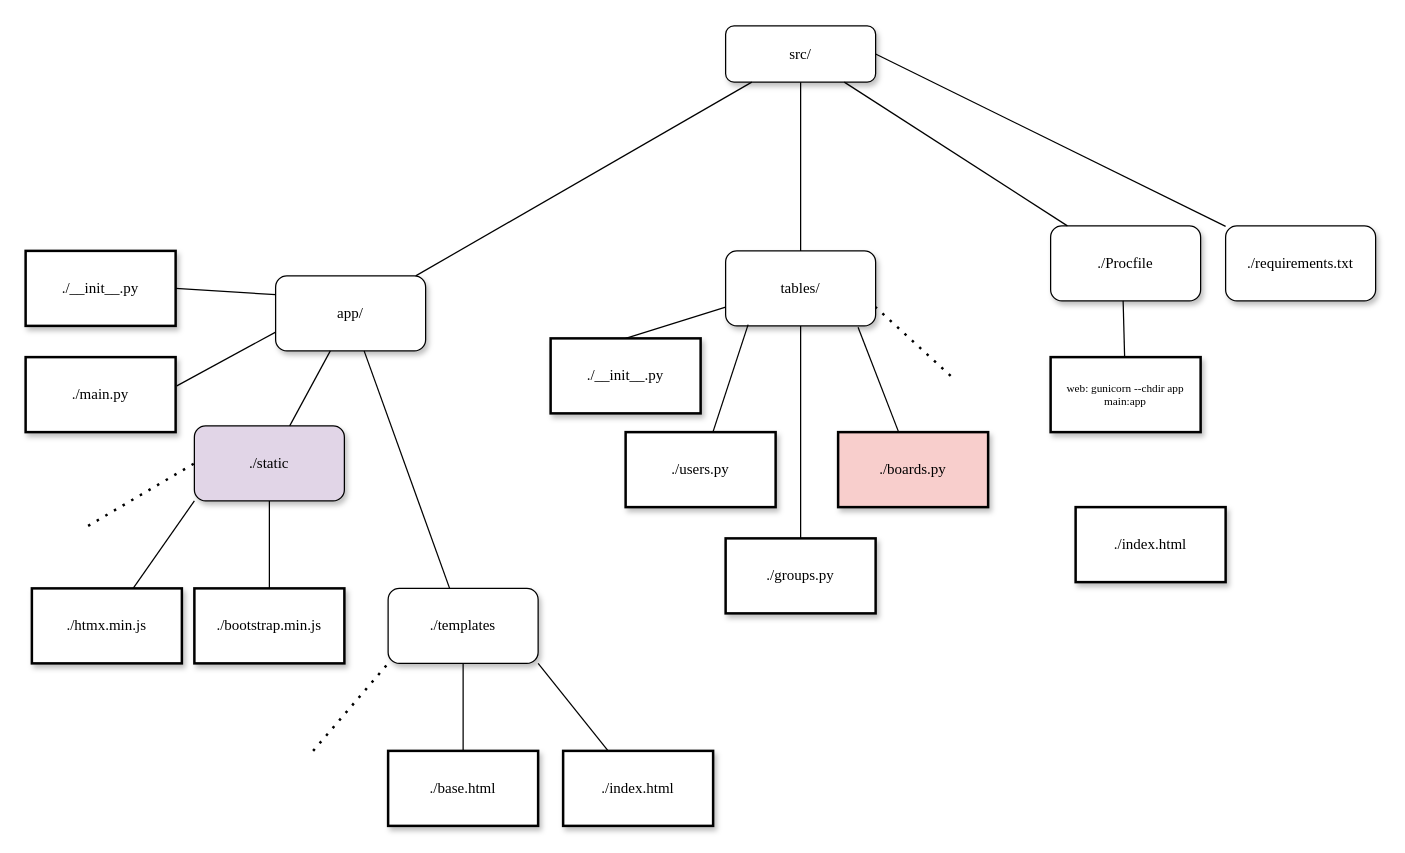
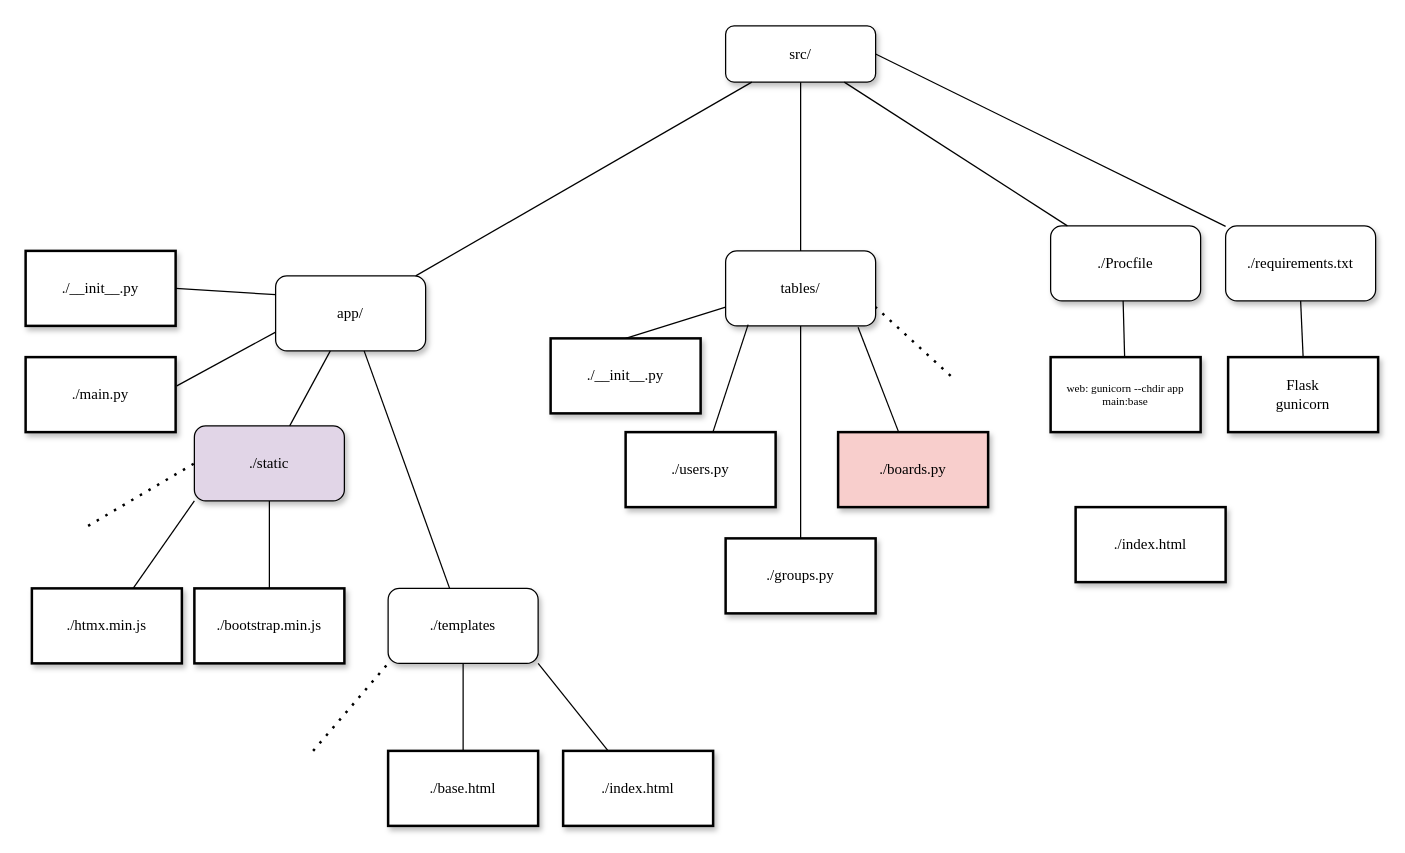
edge "./requirements.txt" -- "Flask gunicorn": added
node "web: gunicorn --chdir app main:app": label "web: gunicorn --chdir app main:app" -> "web: gunicorn --chdir app main:base"
node "Flask gunicorn": added
